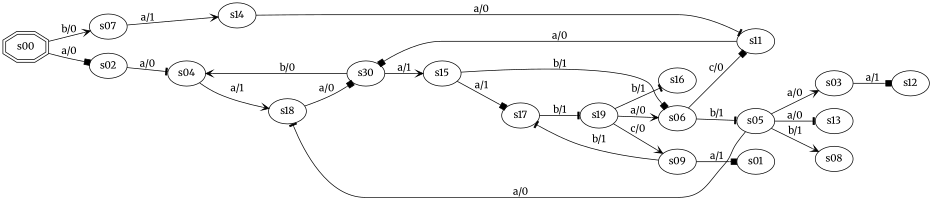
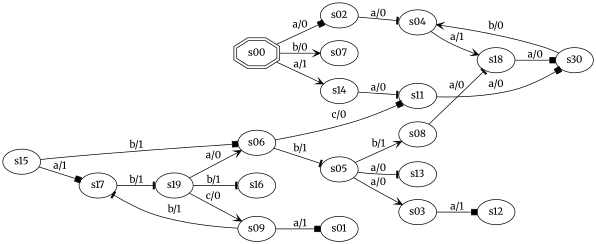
edge "s07" -> "s14": now "s00" -> "s14"
edge "s30" -> "s15": removed, label "a/1"
edge "s05" -> "s18": now "s08" -> "s18"
